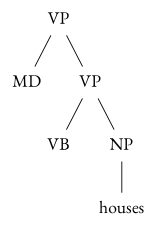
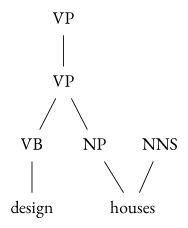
node "MD": removed
node "NNS": added
node "design": added
